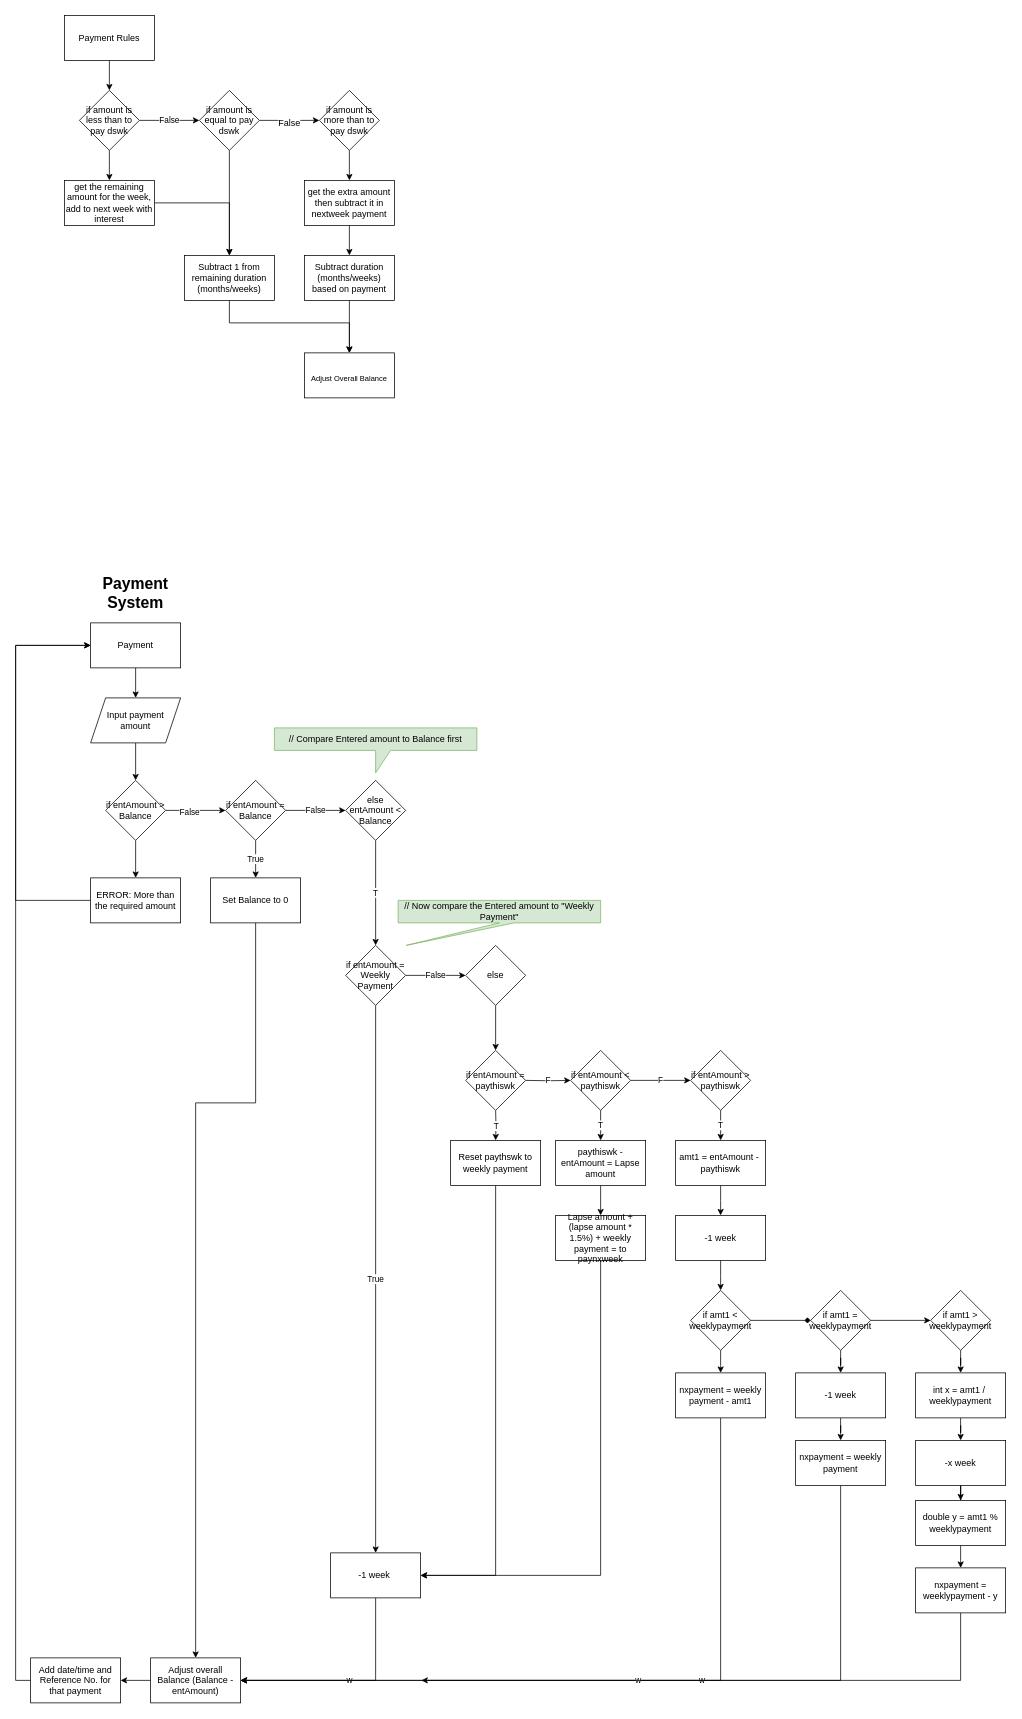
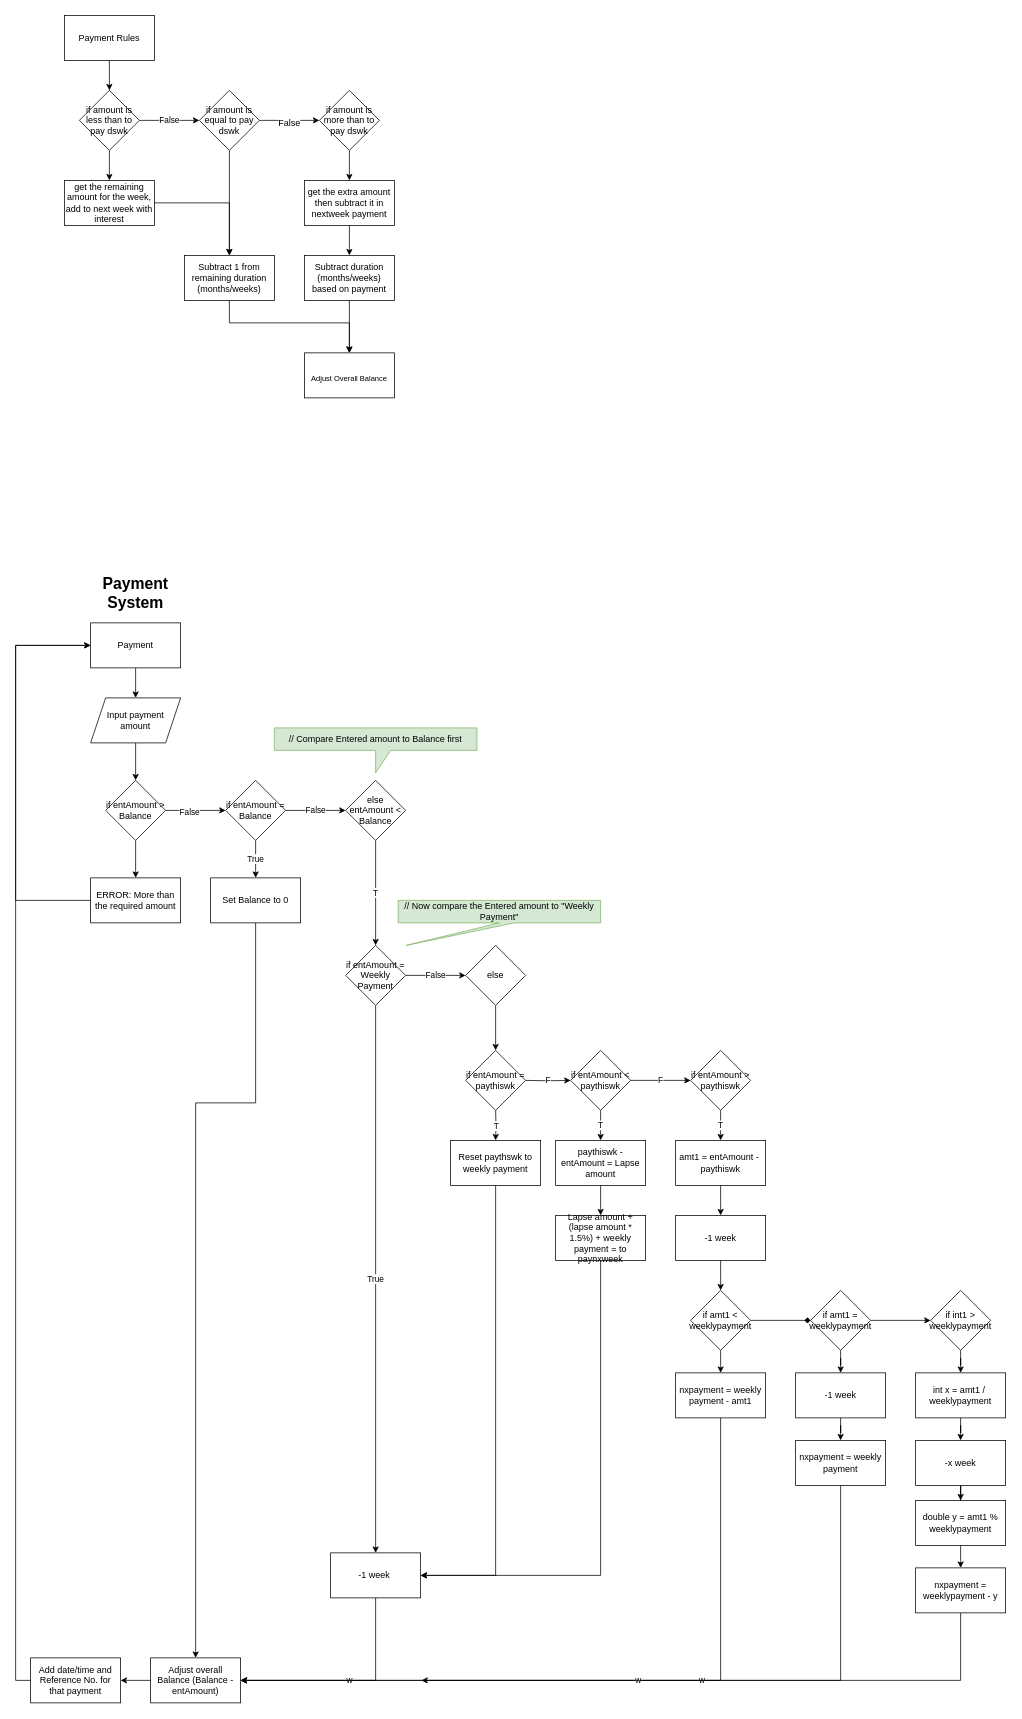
node "if amt1 > weeklypayment": label "if amt1 > weeklypayment" -> "if int1 > weeklypayment"
